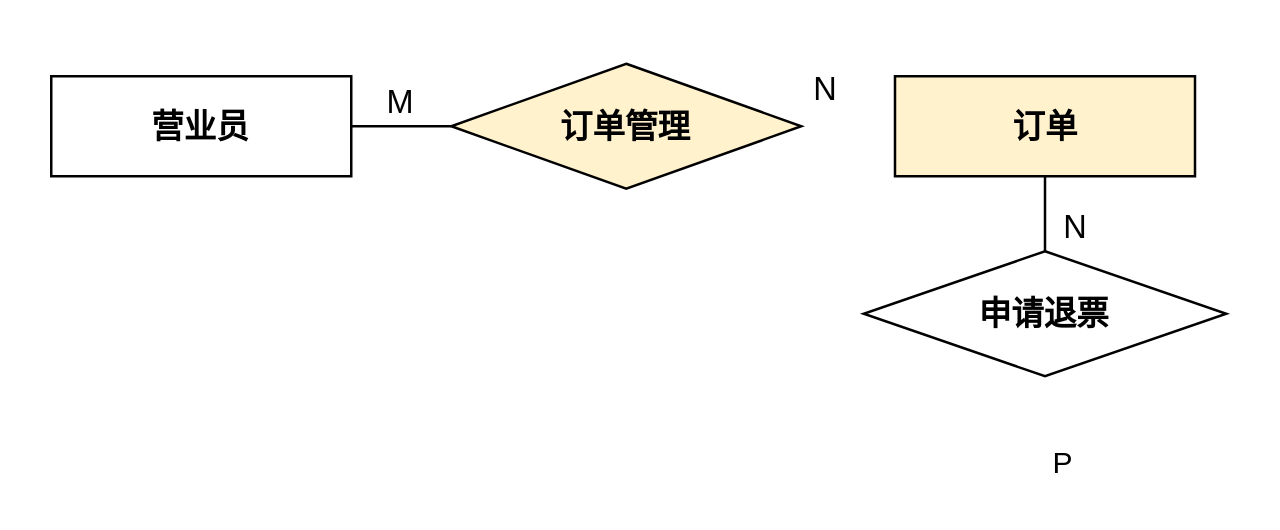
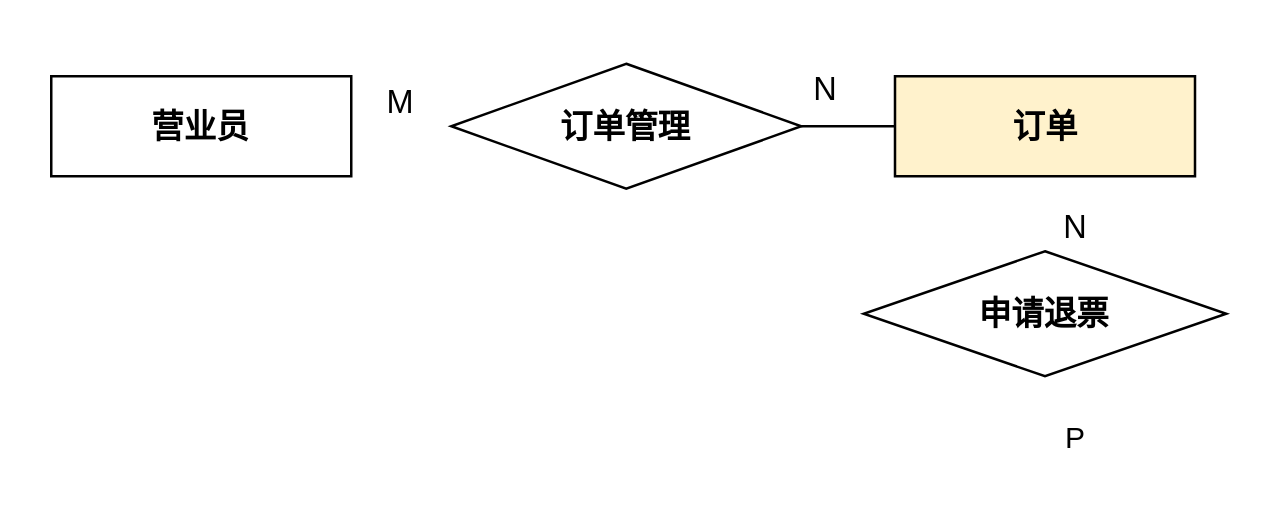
edge "营业员" -- "订单管理": removed
node "订单管理": fillcolor #fff2cc -> #ffffff
edge "订单管理" -- "订单": added
edge "订单" -- "申请退票": removed
node "P": moved (1064, 464) -> (1076, 439)
